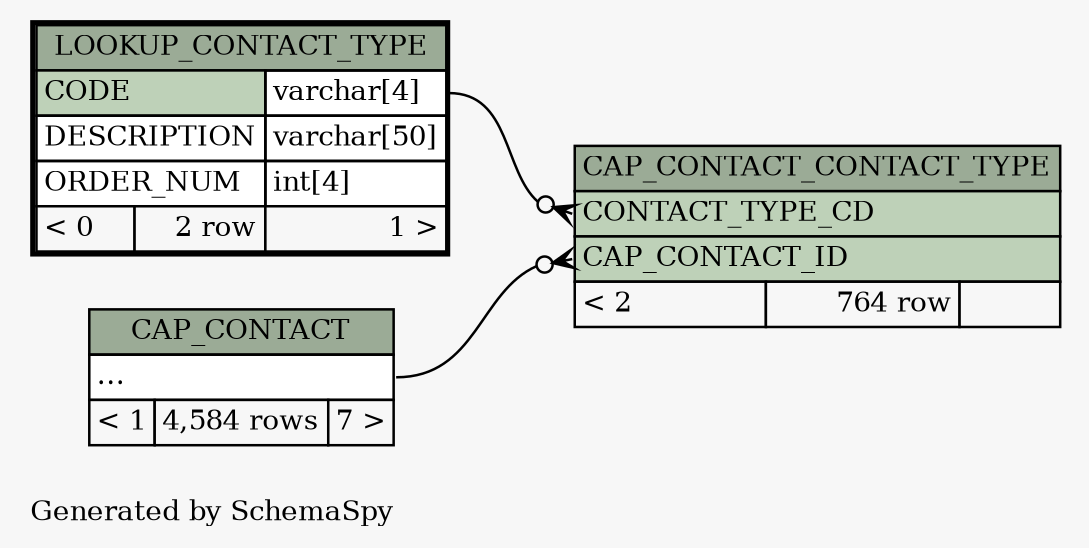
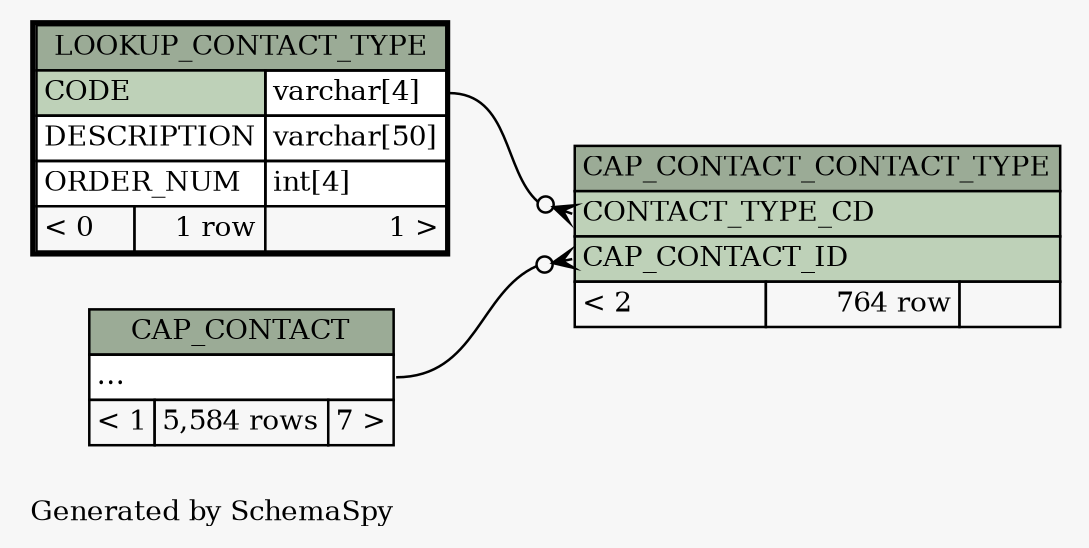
node "LOOKUP_CONTACT_TYPE": text "2 row" -> "1 row"
node "CAP_CONTACT": text "4,584 rows" -> "5,584 rows"
